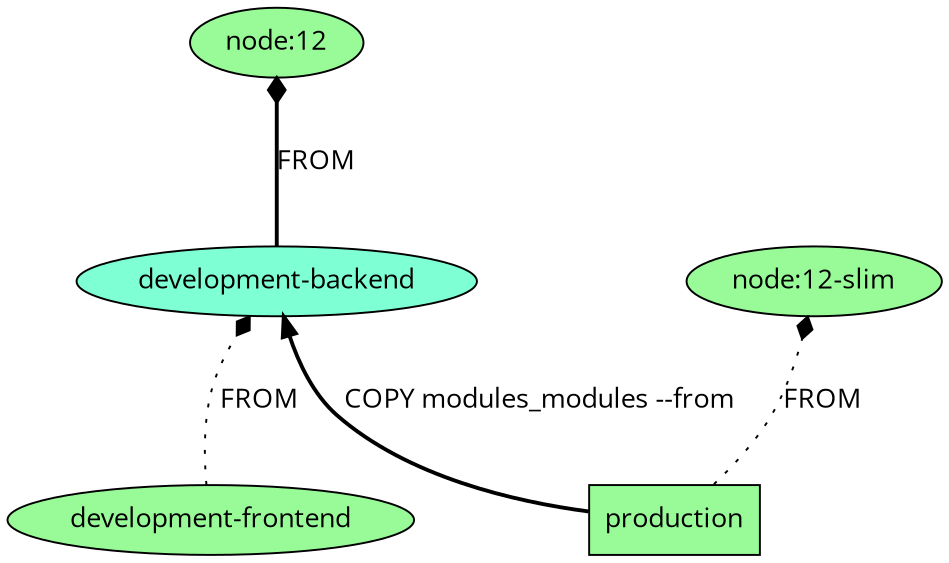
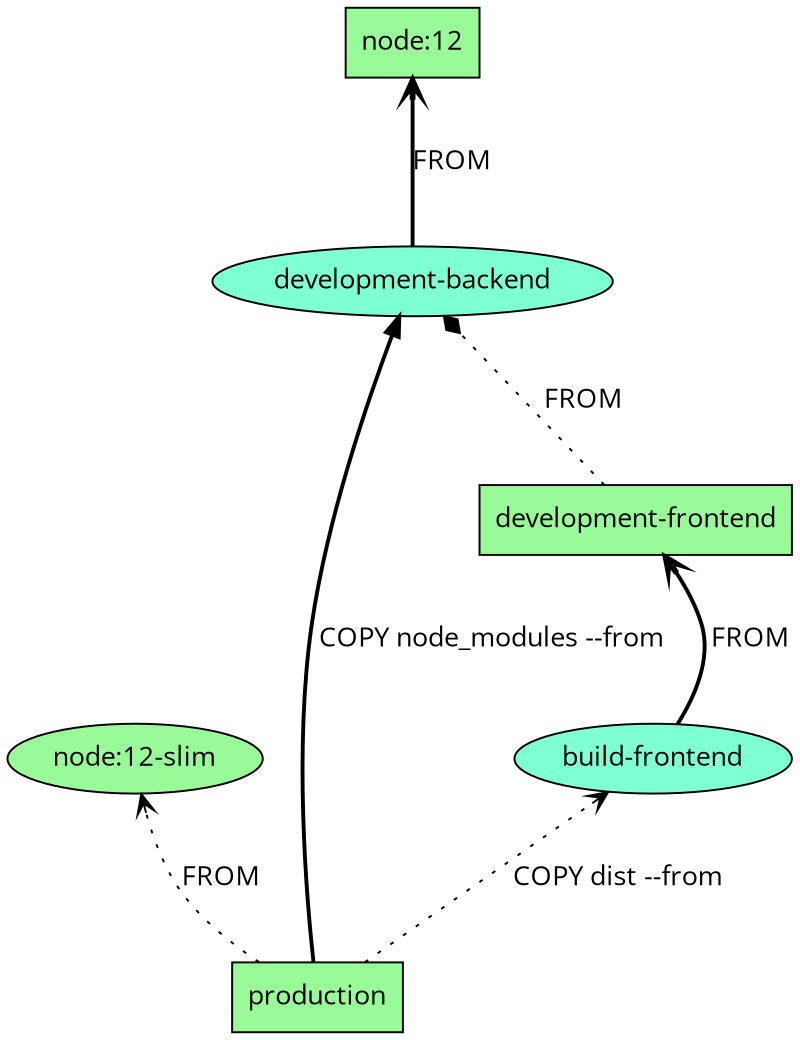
node "node:12": shape ellipse -> box
edge "development-backend" -> "node:12": arrowhead diamond -> vee
edge "production" -> "development-backend": label " COPY modules_modules --from    " -> " COPY node_modules --from    "
edge "production" -> "node:12-slim": arrowhead diamond -> vee
node "development-frontend": shape ellipse -> box
node "build-frontend": added
